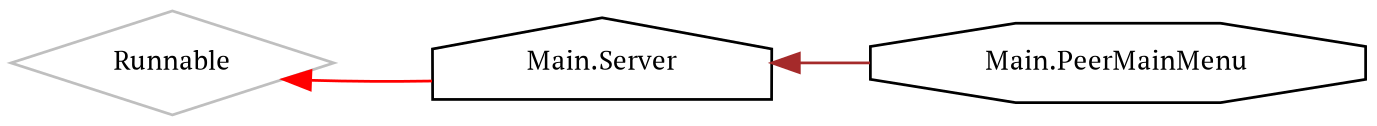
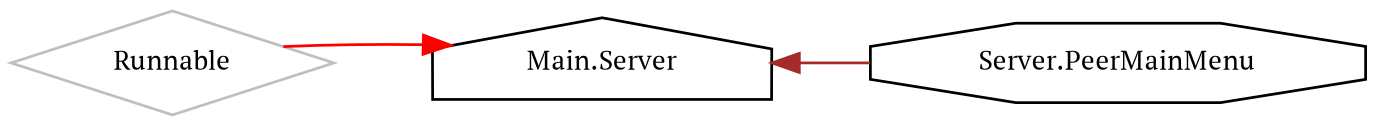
node "Main.PeerMainMenu": label "Main.PeerMainMenu" -> "Server.PeerMainMenu"
edge "Main.Server" -> "Runnable": reversed
